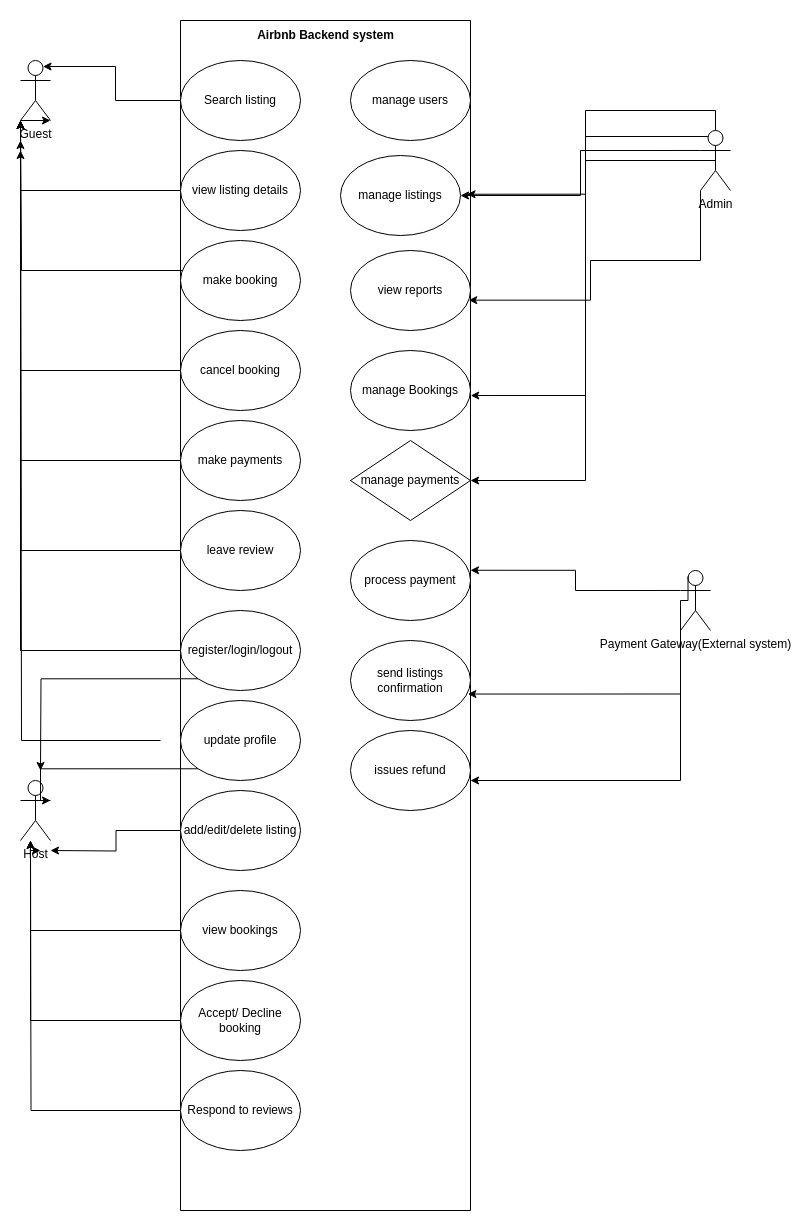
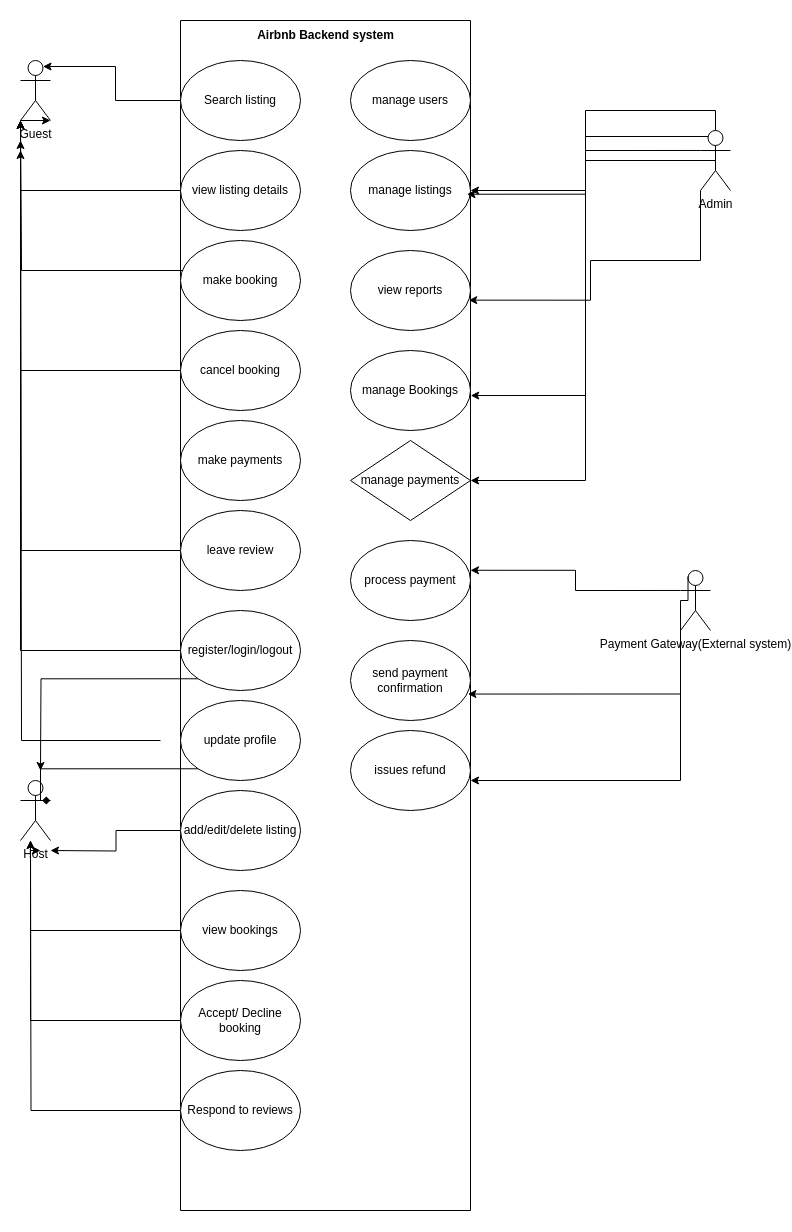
node "manage listings": moved (401, 196) -> (411, 191)
edge "make payments" -> "Guest": removed
node "send listings confirmation": label "send listings confirmation" -> "send payment confirmation"
edge "update profile" -> "Host": arrowhead classic -> diamond
